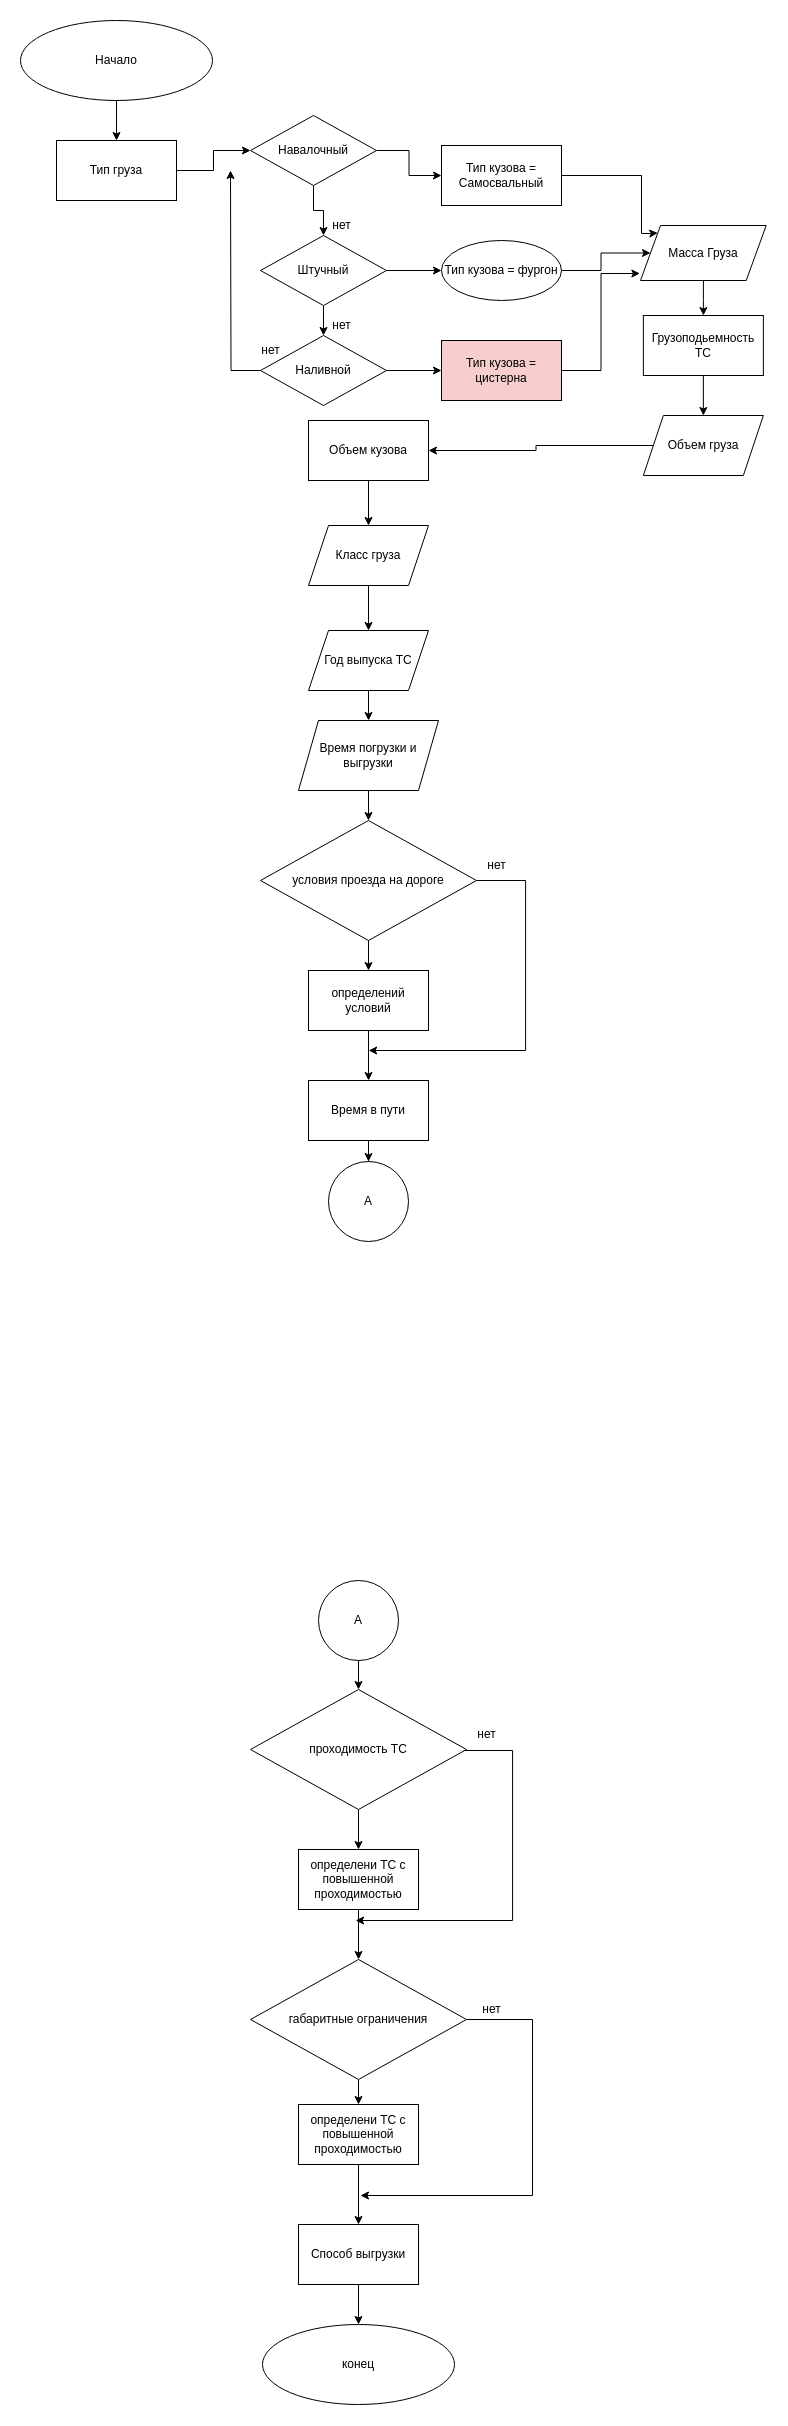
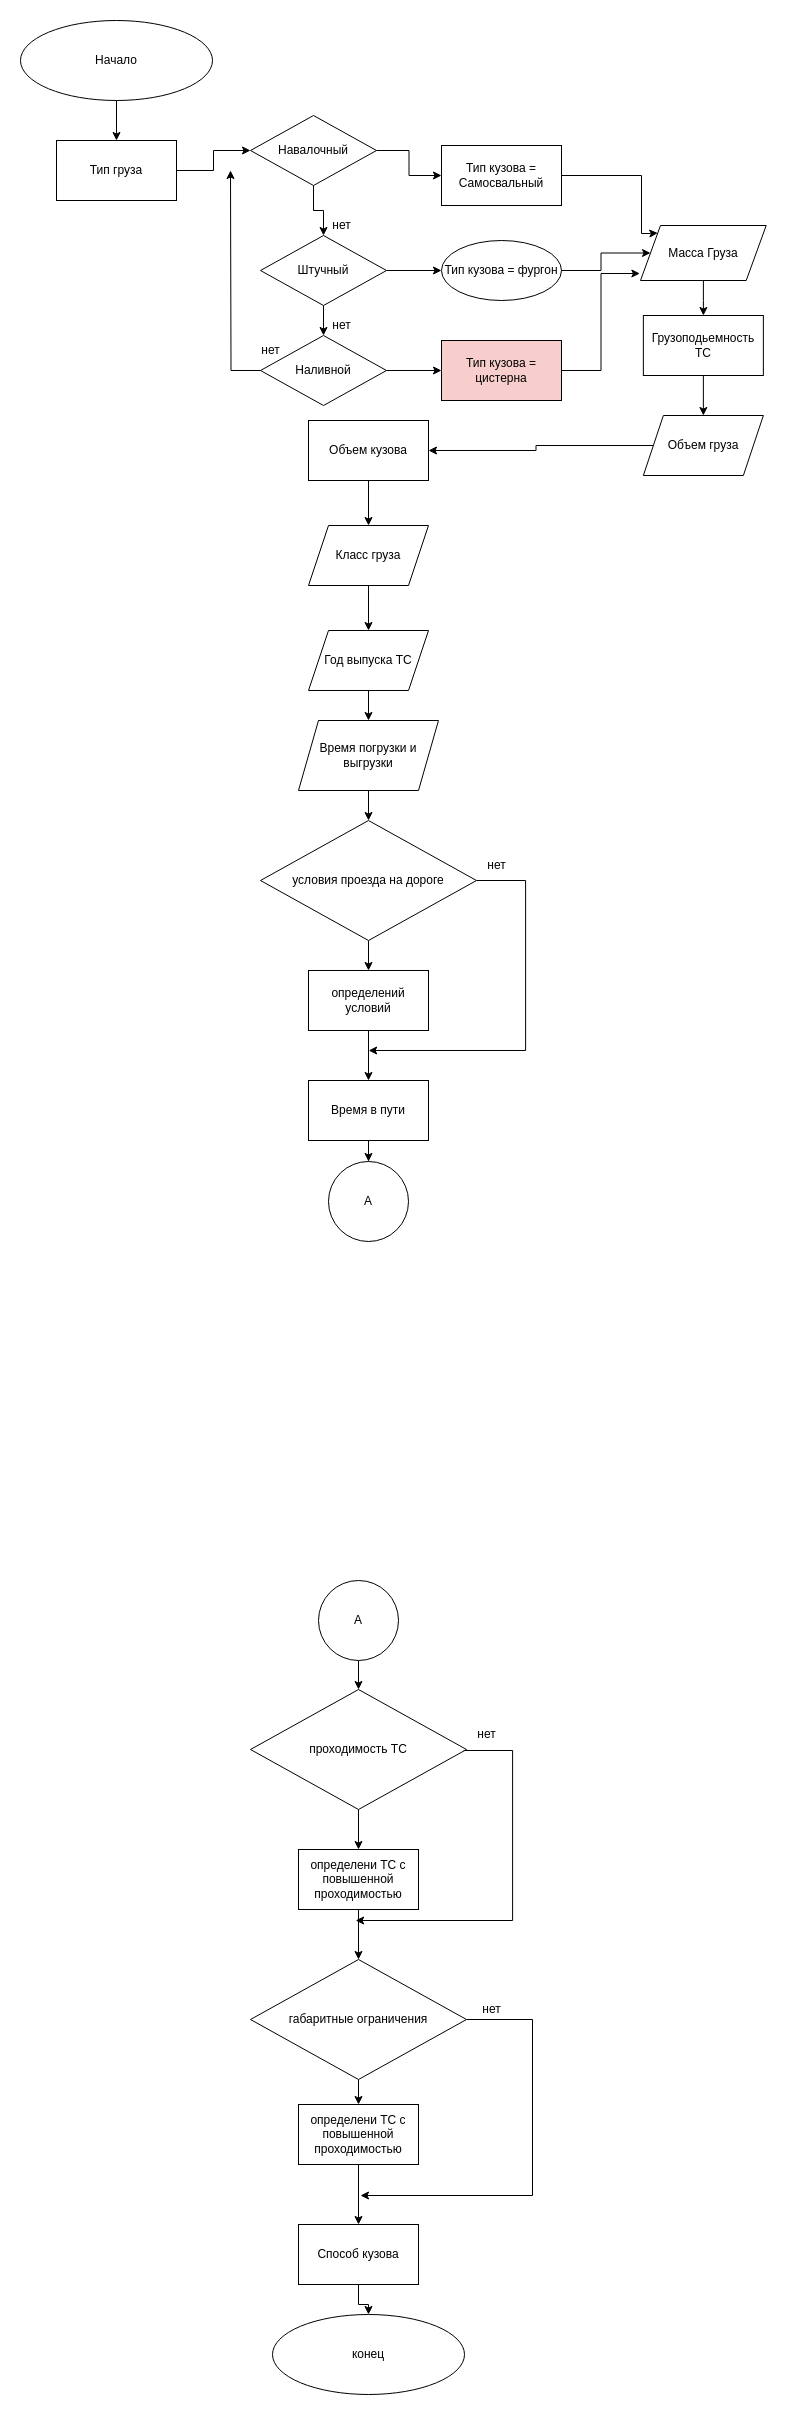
node "Способ выгрузки": label "Способ выгрузки" -> "Способ кузова"
node "конец": moved (359, 2365) -> (369, 2355)
